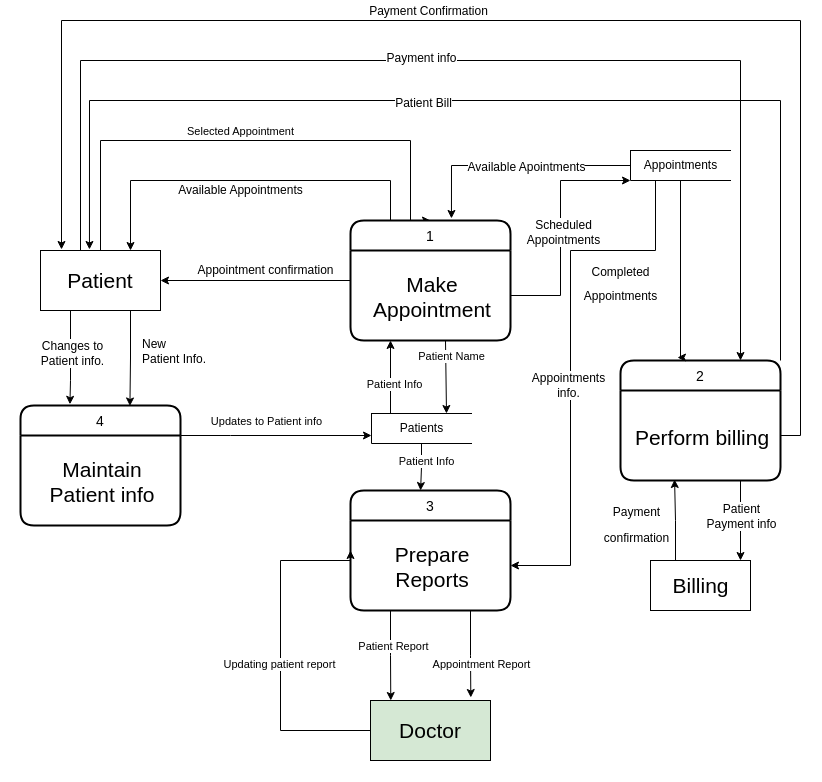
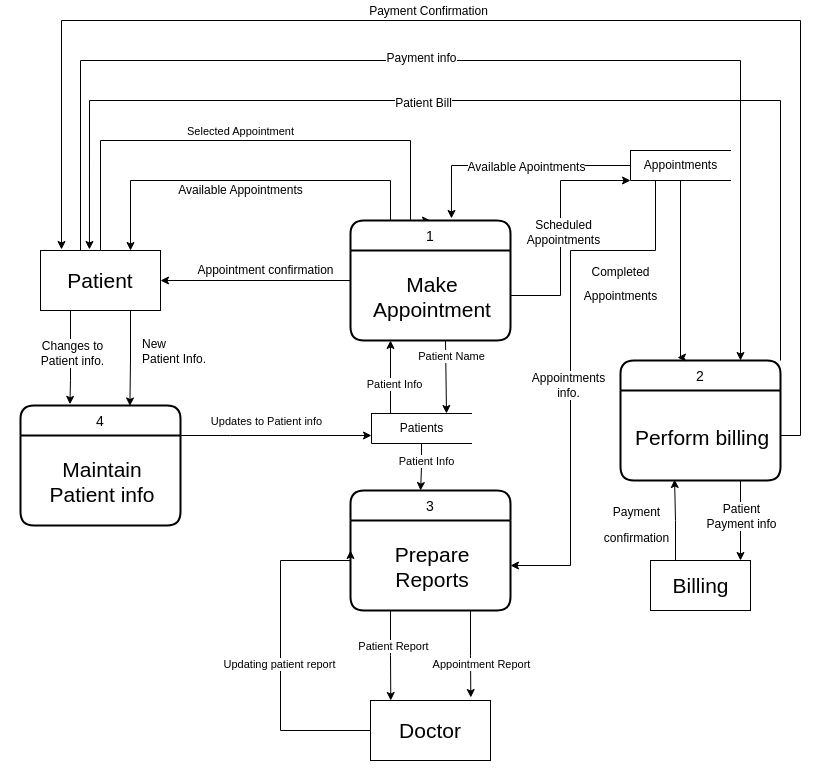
node "Doctor": fillcolor #d5e8d4 -> #ffffff
